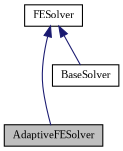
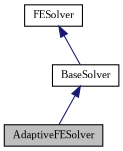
edge "AdaptiveFESolver" -> "FESolver": now "AdaptiveFESolver" -> "BaseSolver"
